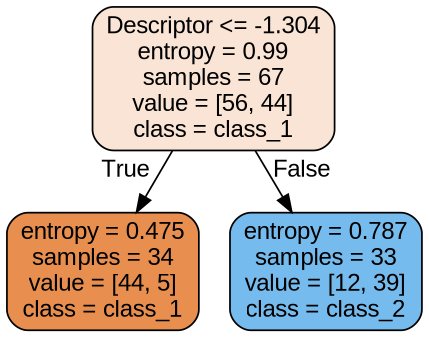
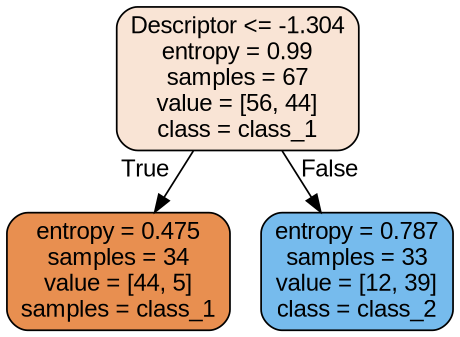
node "entropy = 0.475 samples = 34 value = [44, 5] class = class_1": label "entropy = 0.475 samples = 34 value = [44, 5] class = class_1" -> "entropy = 0.475 samples = 34 value = [44, 5] samples = class_1"
